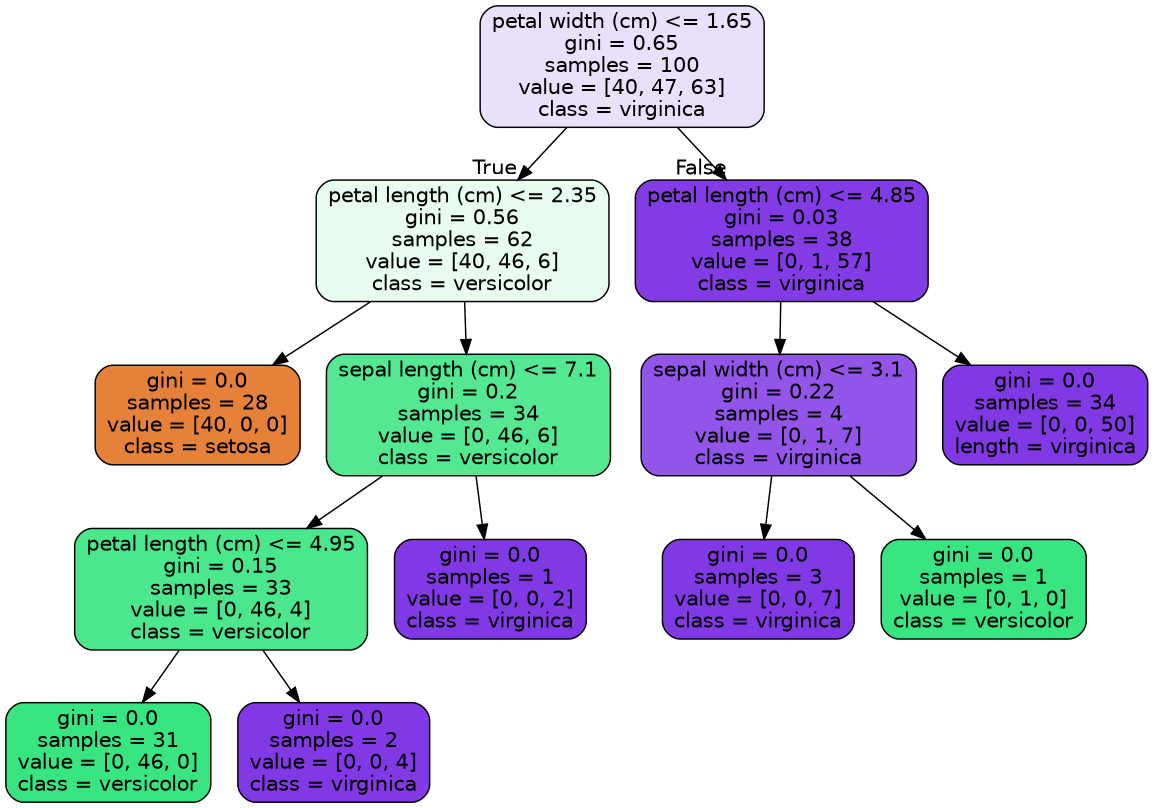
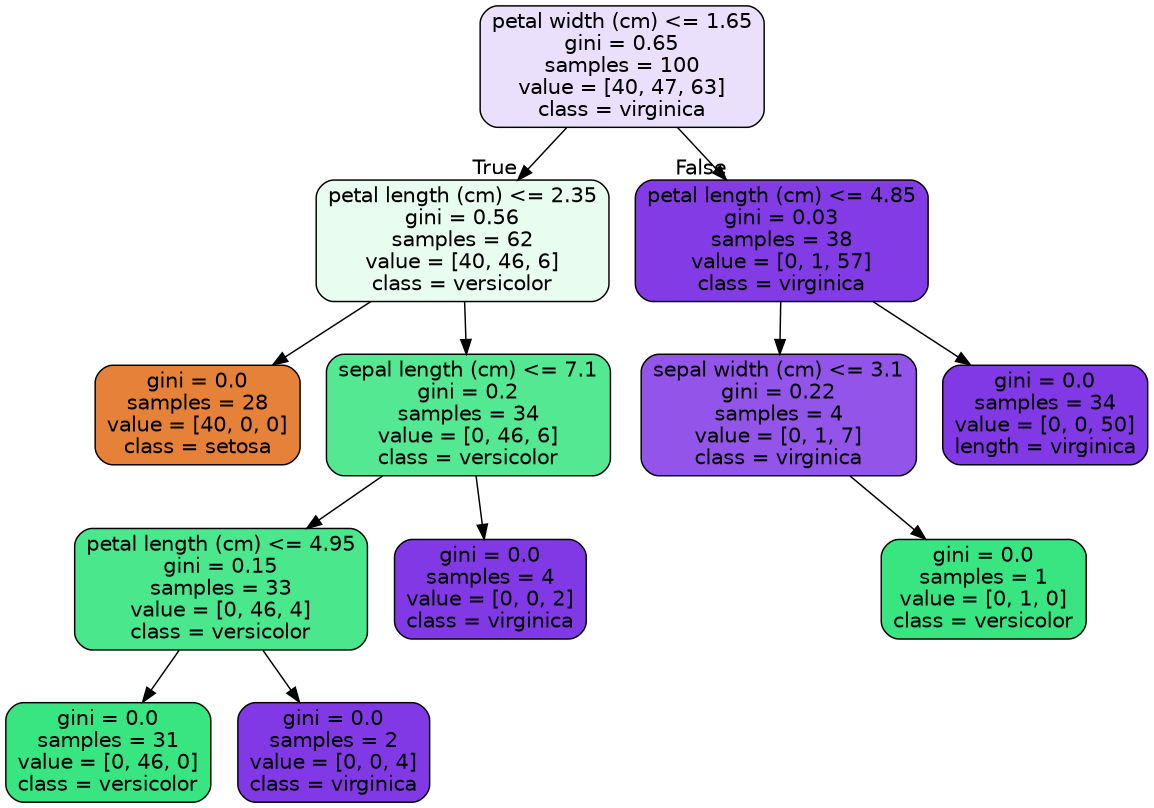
node "gini = 0.0 samples = 1 value = [0, 0, 2] class = virginica": label "gini = 0.0 samples = 1 value = [0, 0, 2] class = virginica" -> "gini = 0.0 samples = 4 value = [0, 0, 2] class = virginica"
node "gini = 0.0 samples = 3 value = [0, 0, 7] class = virginica": removed
